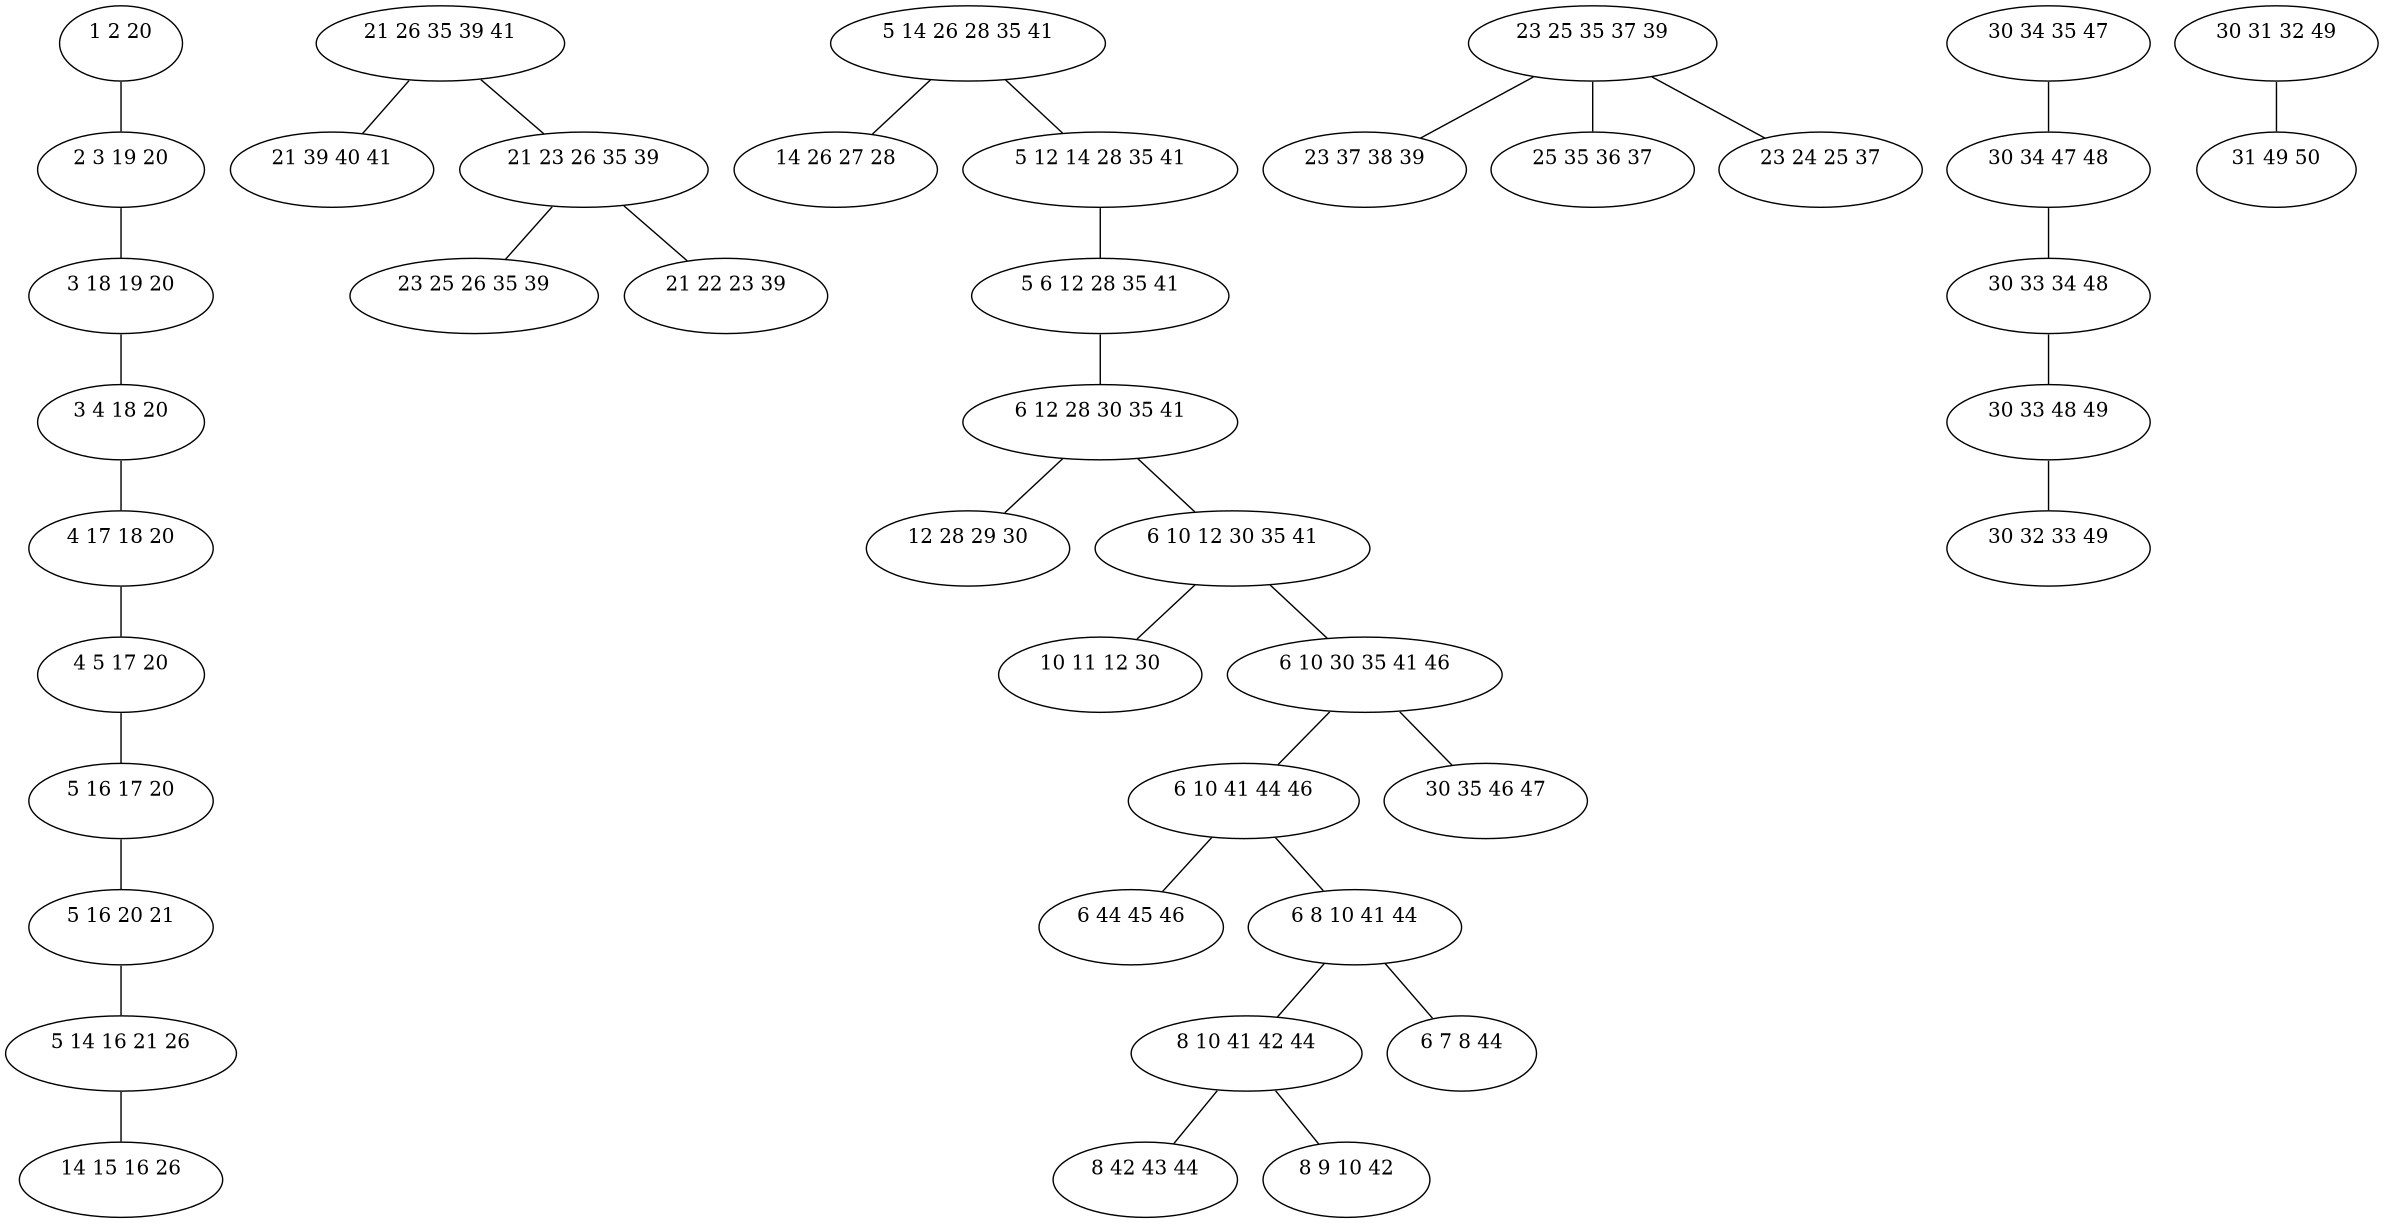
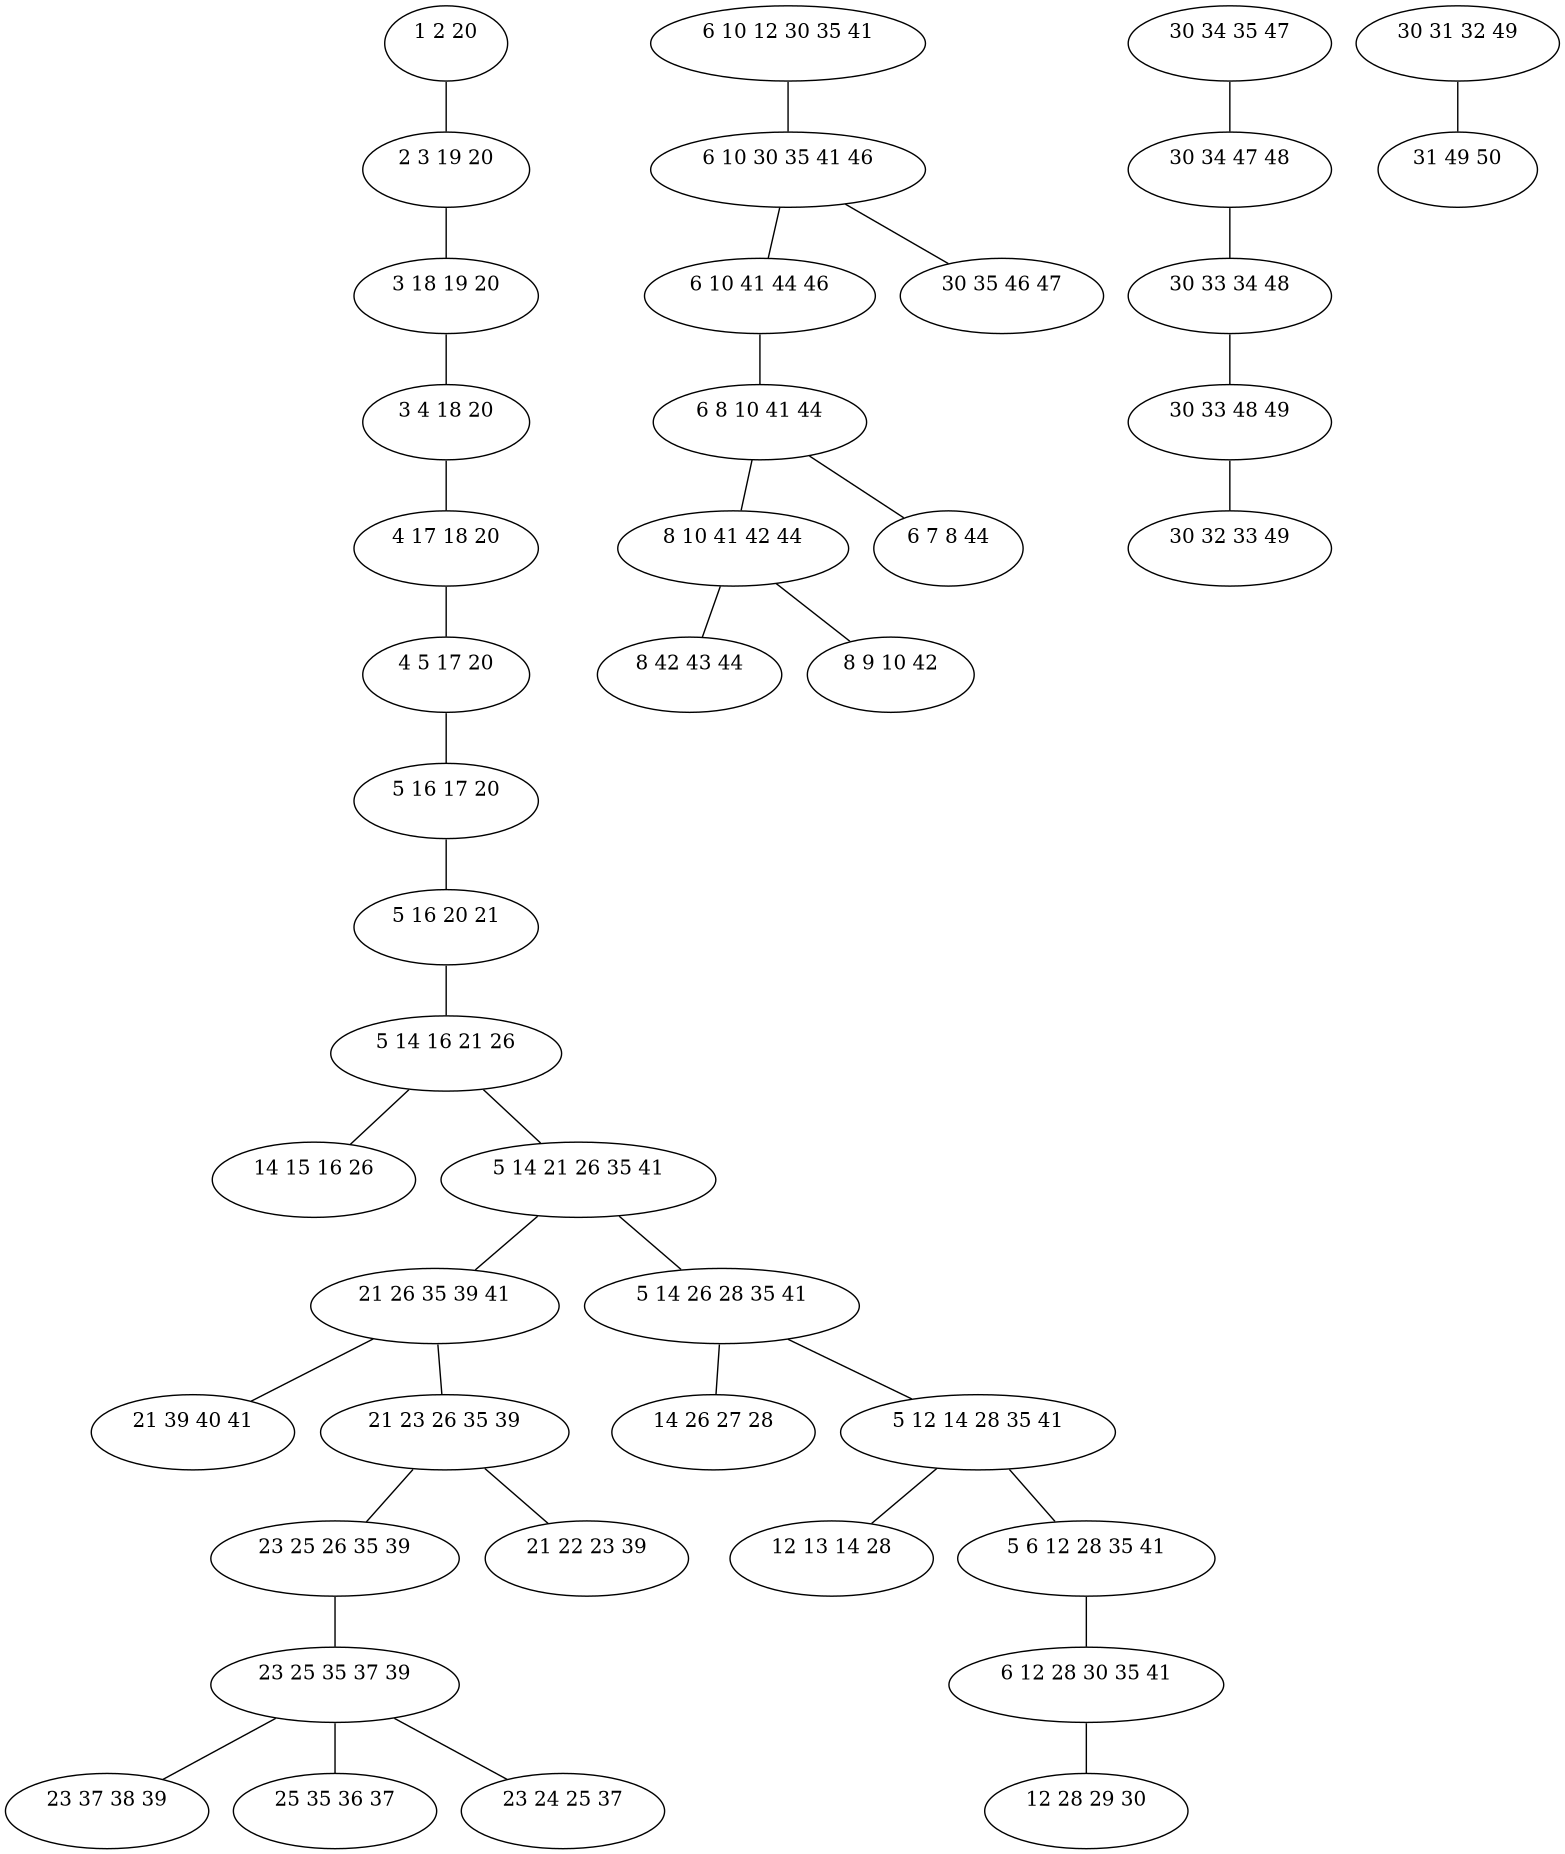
edge "6 12 28 30 35 41" -- "6 10 12 30 35 41": removed
node "10 11 12 30": removed
node "6 44 45 46": removed
node "5 14 21 26 35 41": added
node "12 13 14 28": added
edge "23 25 26 35 39" -- "23 25 35 37 39": added
